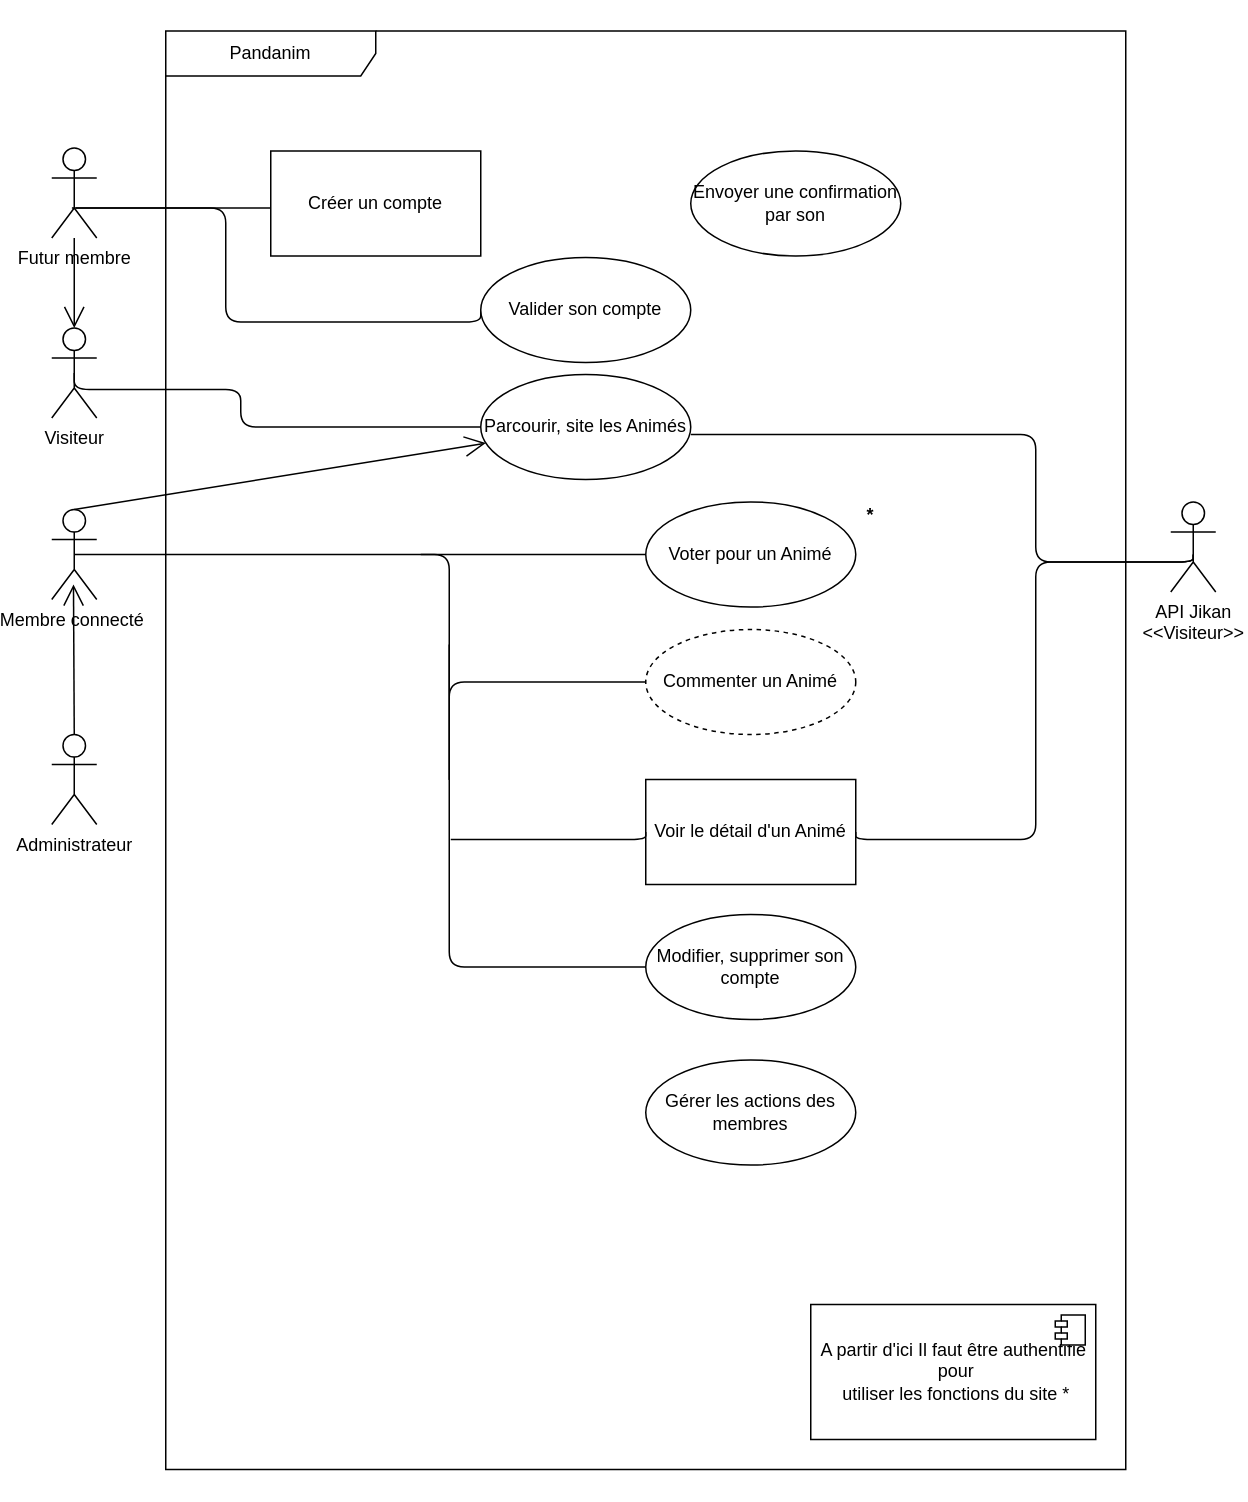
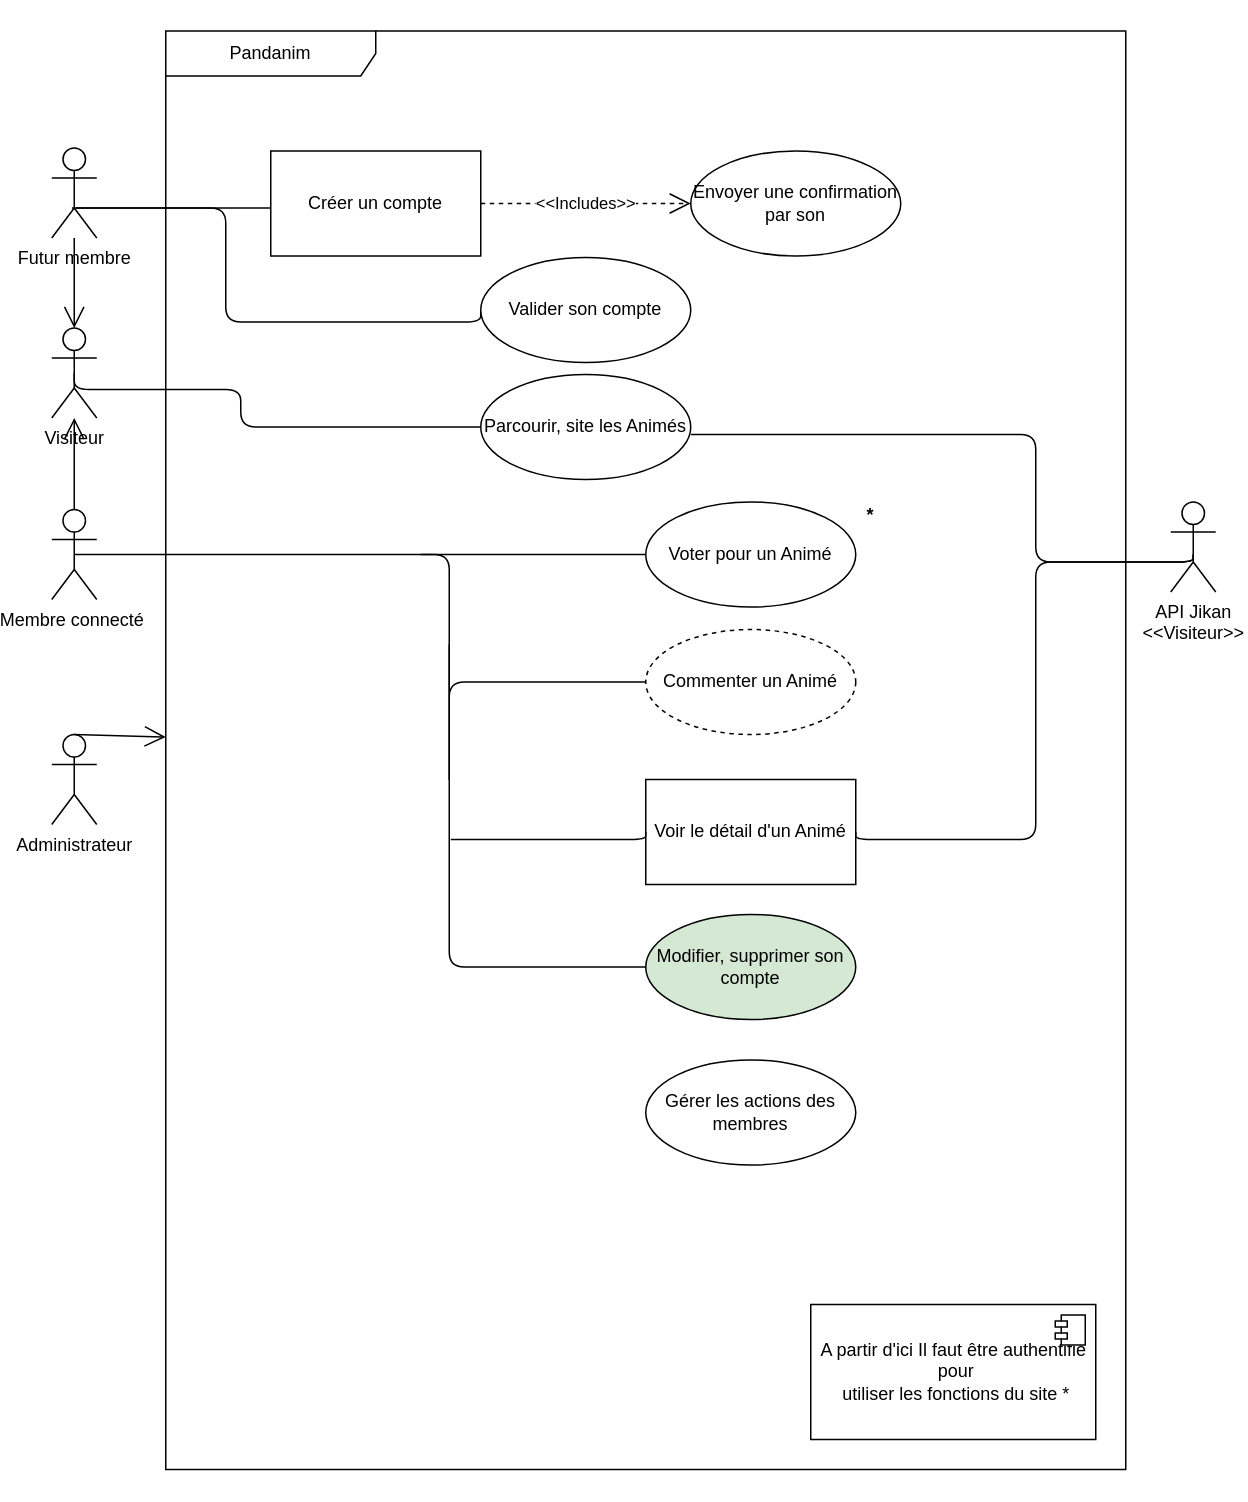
edge "Créer un compte" -> "Envoyer une confirmation par son": added, label "<<Includes>>"
edge "Membre connecté" -> "Parcourir, site les Animés": now "Membre connecté" -> "Visiteur"
edge "Administrateur" -> "Membre connecté": now "Administrateur" -> "Pandanim"
node "Modifier, supprimer son compte": fillcolor #ffffff -> #d5e8d4
